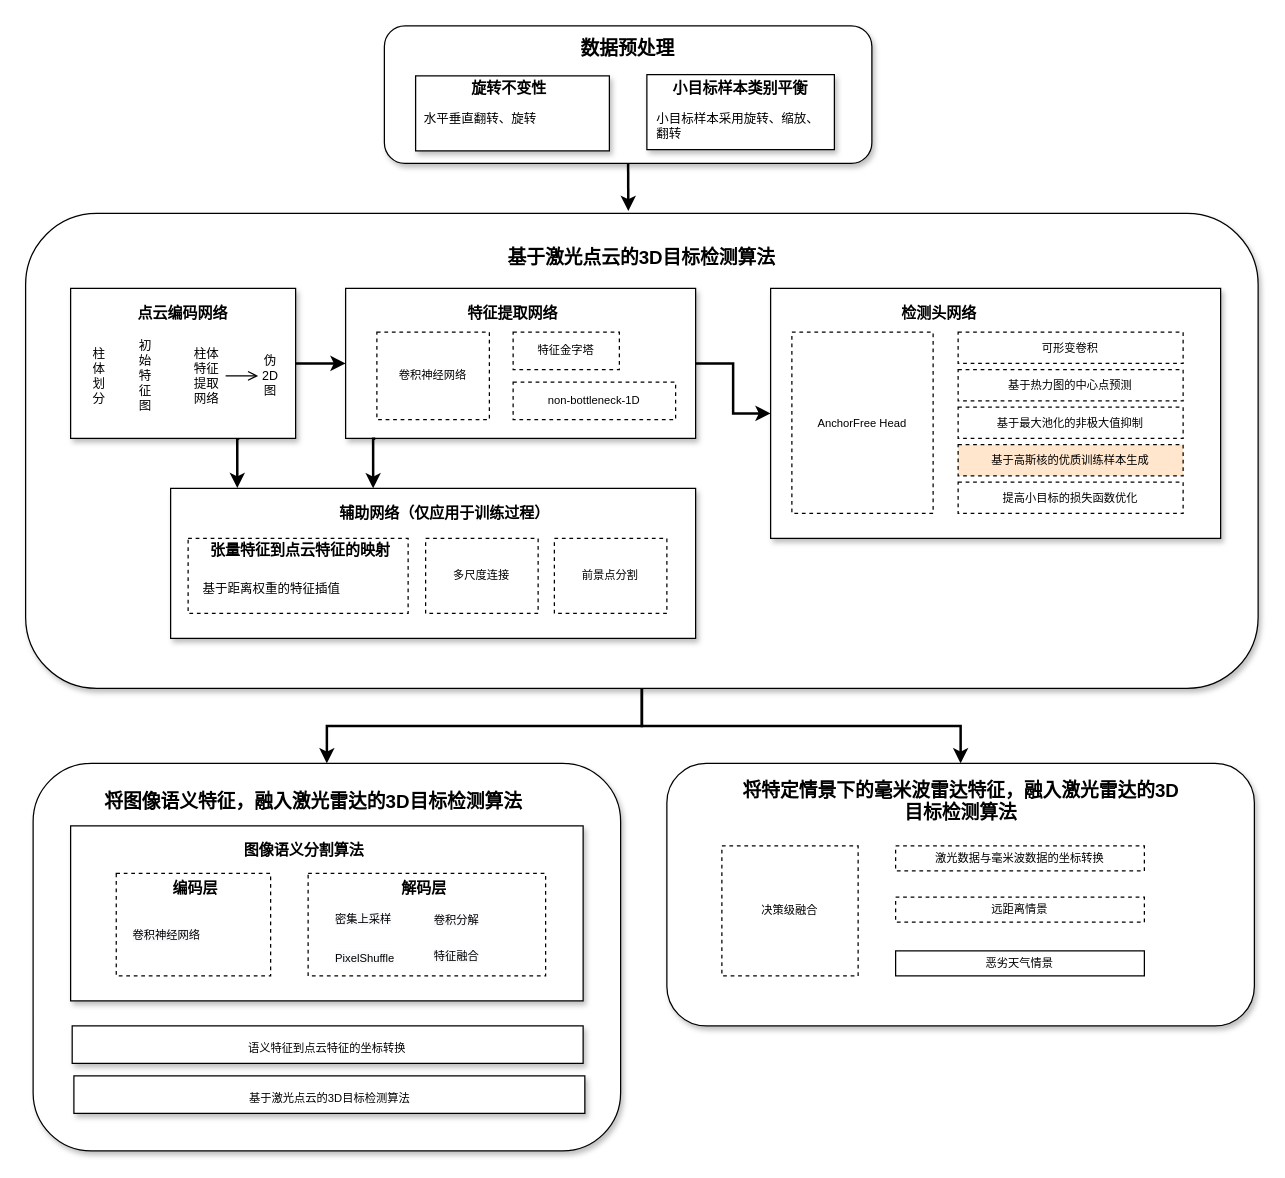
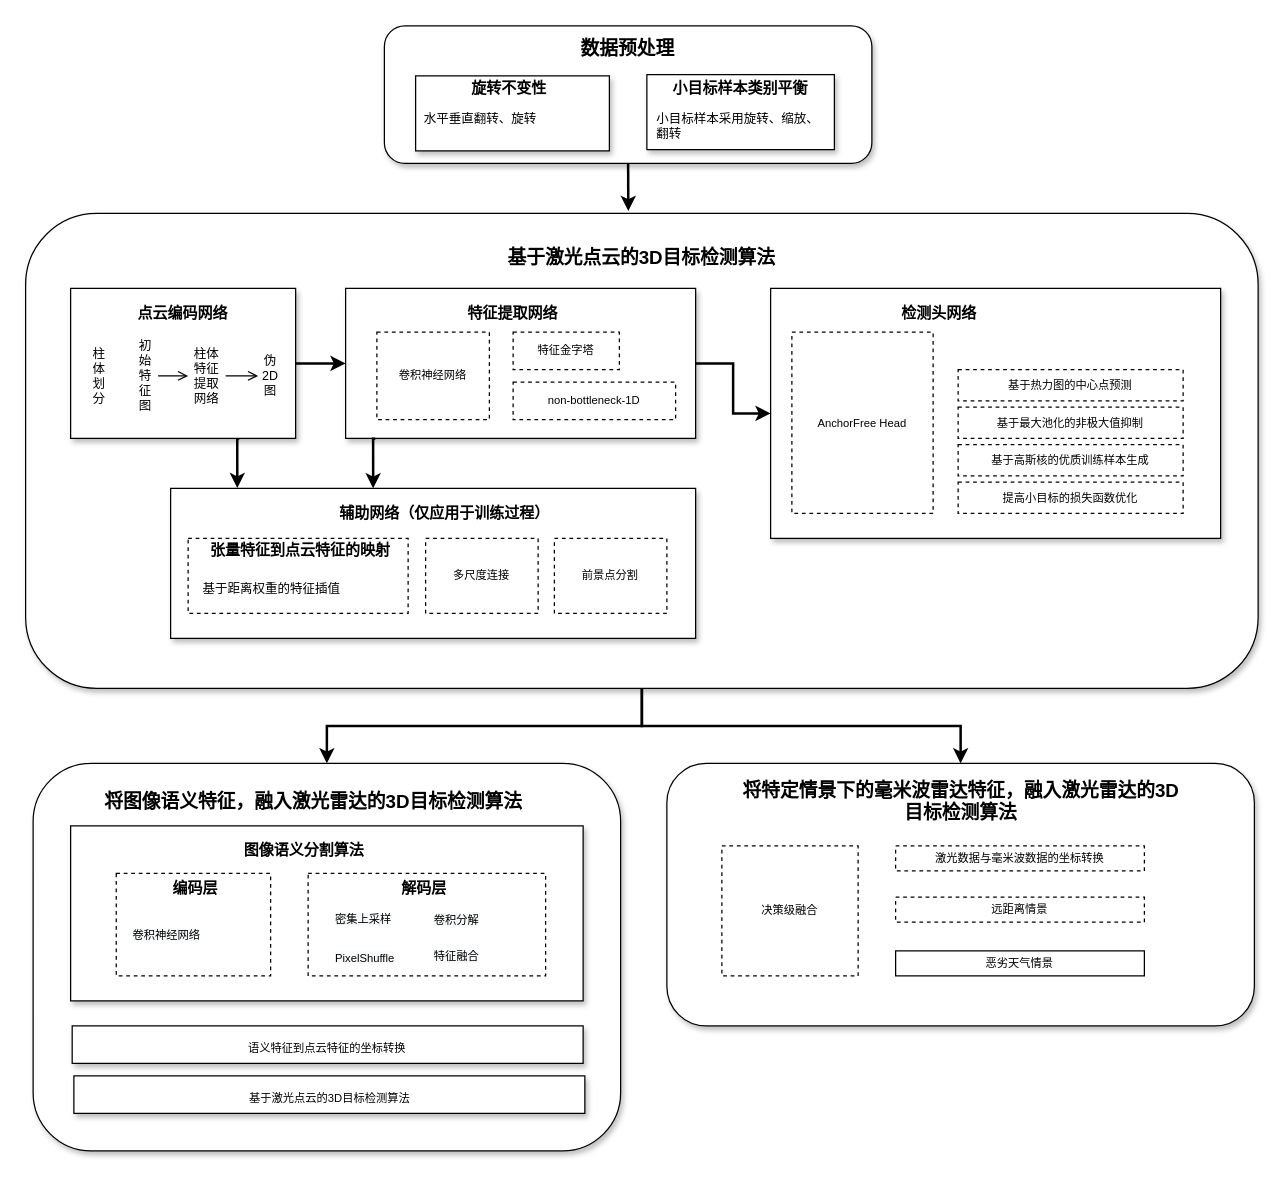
node "可形变卷积": removed
edge "初始特征图" -> "柱体特征提取网络": added
node "基于高斯核的优质训练样本生成": fillcolor #ffe6cc -> #ffffff
